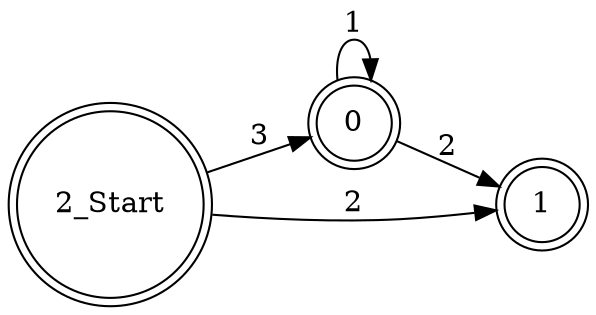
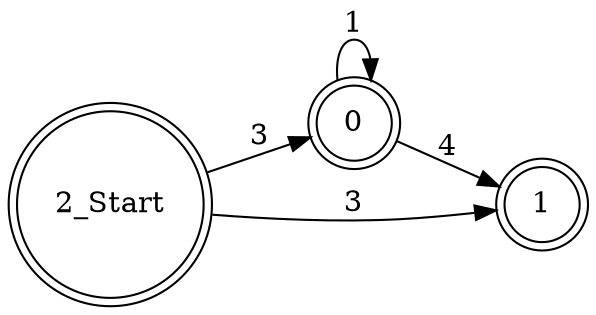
edge "0" -> "1": label "2" -> "4"
edge "2_Start" -> "1": label "2" -> "3"
